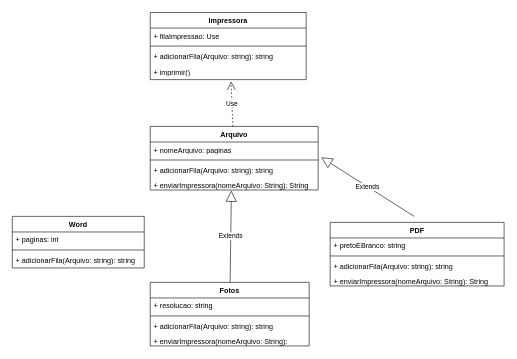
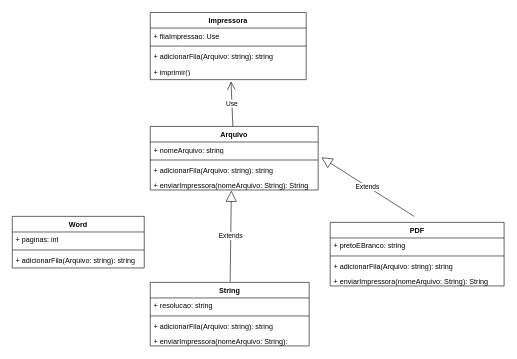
edge "Arquivo" -> "+ imprimir()": style dashed -> solid
node "+ nomeArquivo: paginas": label "+ nomeArquivo: paginas" -> "+ nomeArquivo: string"
node "Fotos": label "Fotos" -> "String"
